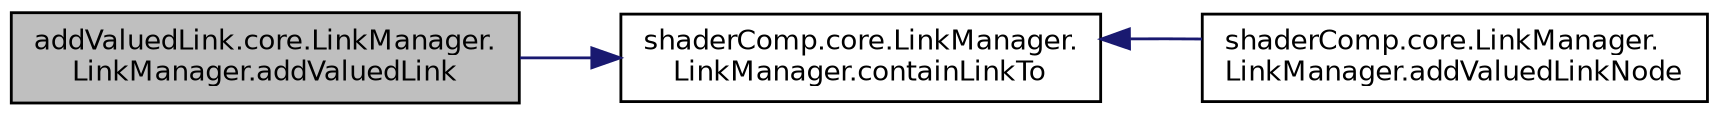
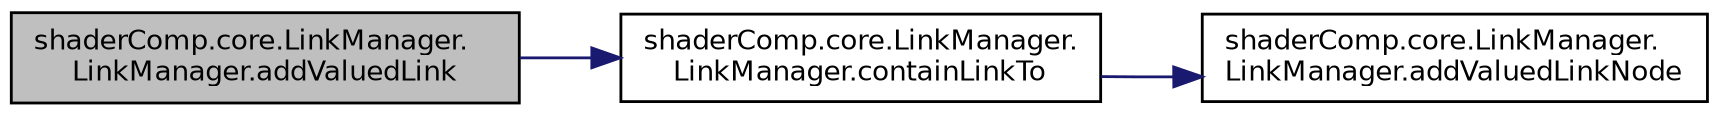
edge "shaderComp.core.LinkManager. LinkManager.addValuedLinkNode" -> "shaderComp.core.LinkManager. LinkManager.containLinkTo": reversed
node "addValuedLink.core.LinkManager. LinkManager.addValuedLink": label "addValuedLink.core.LinkManager. LinkManager.addValuedLink" -> "shaderComp.core.LinkManager. LinkManager.addValuedLink"
